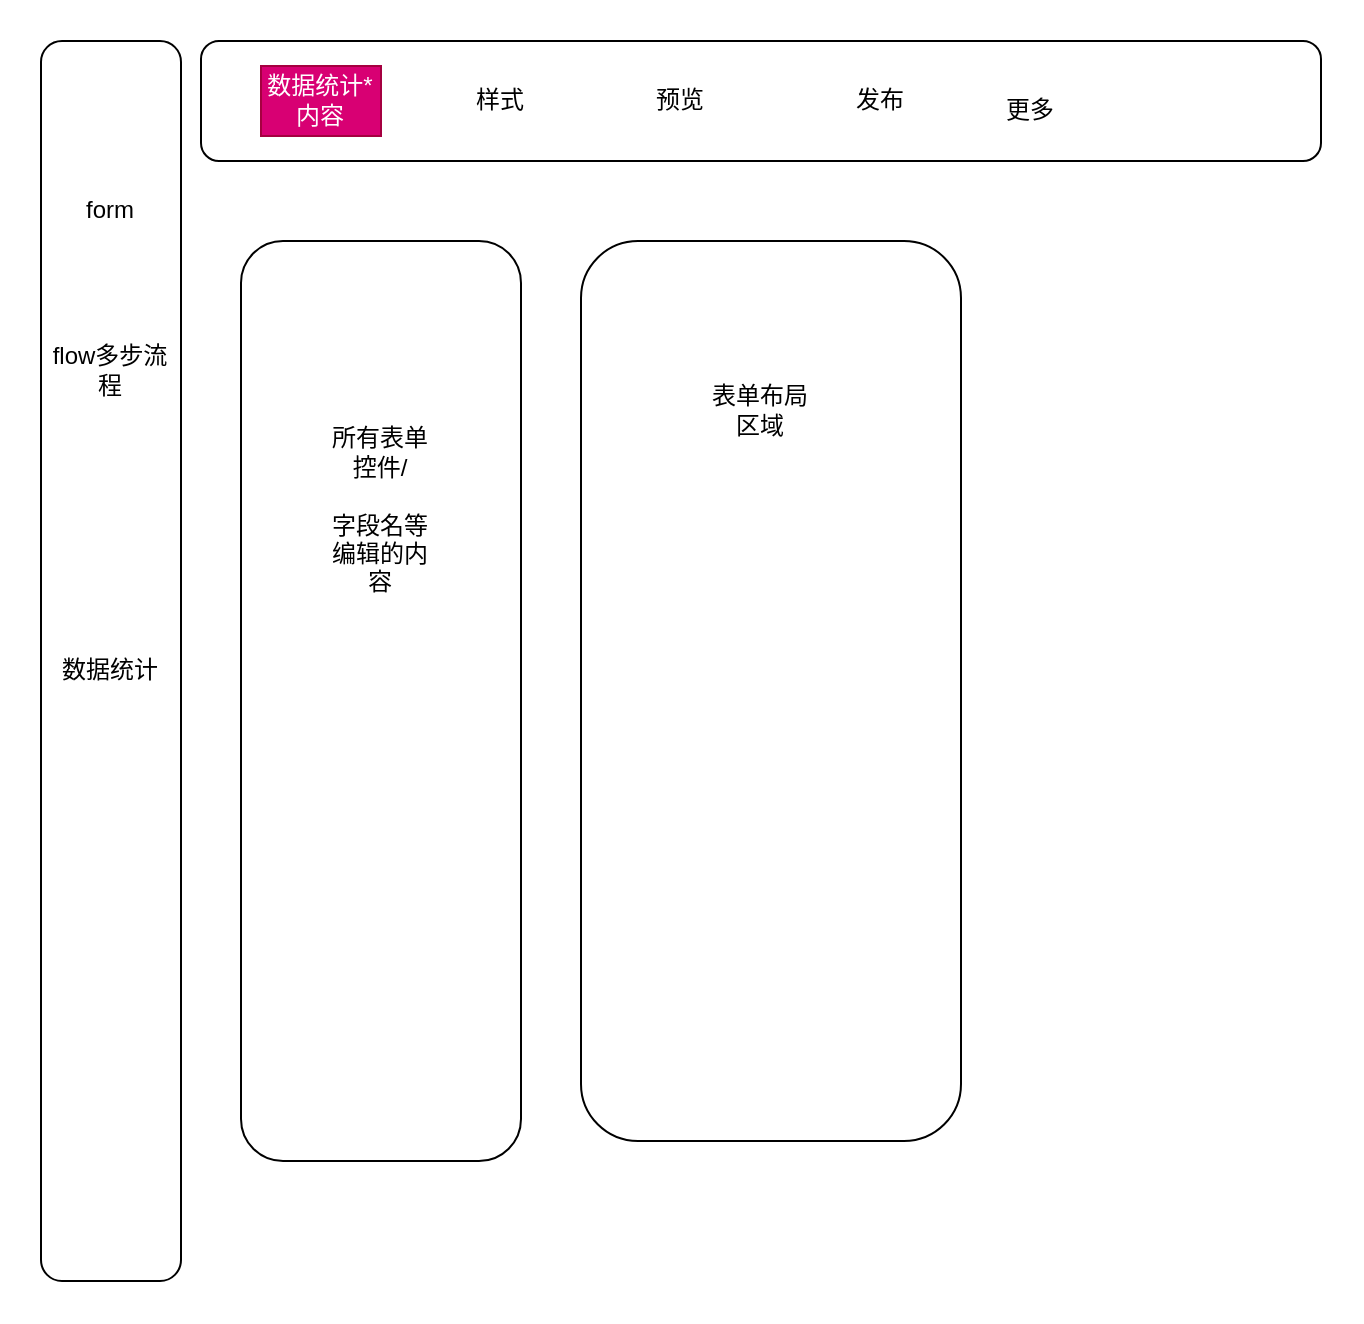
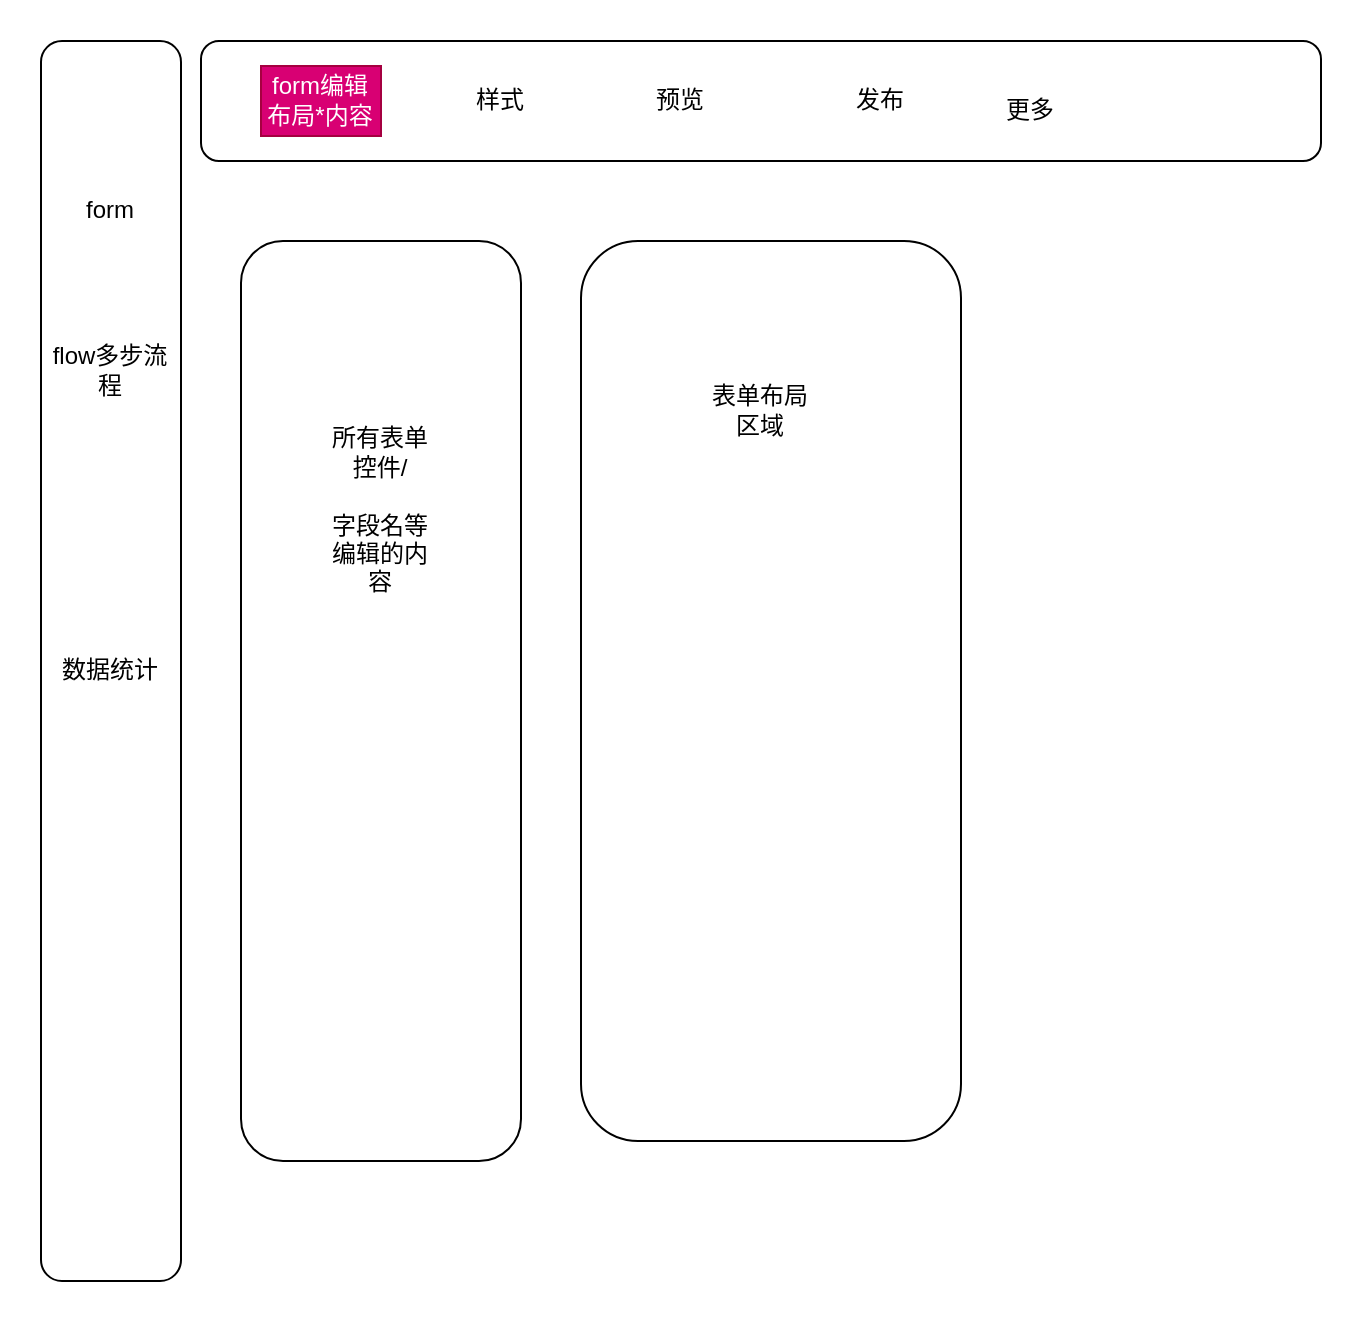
node "数据统计*内容": label "数据统计*内容" -> "form编辑布局*内容"
